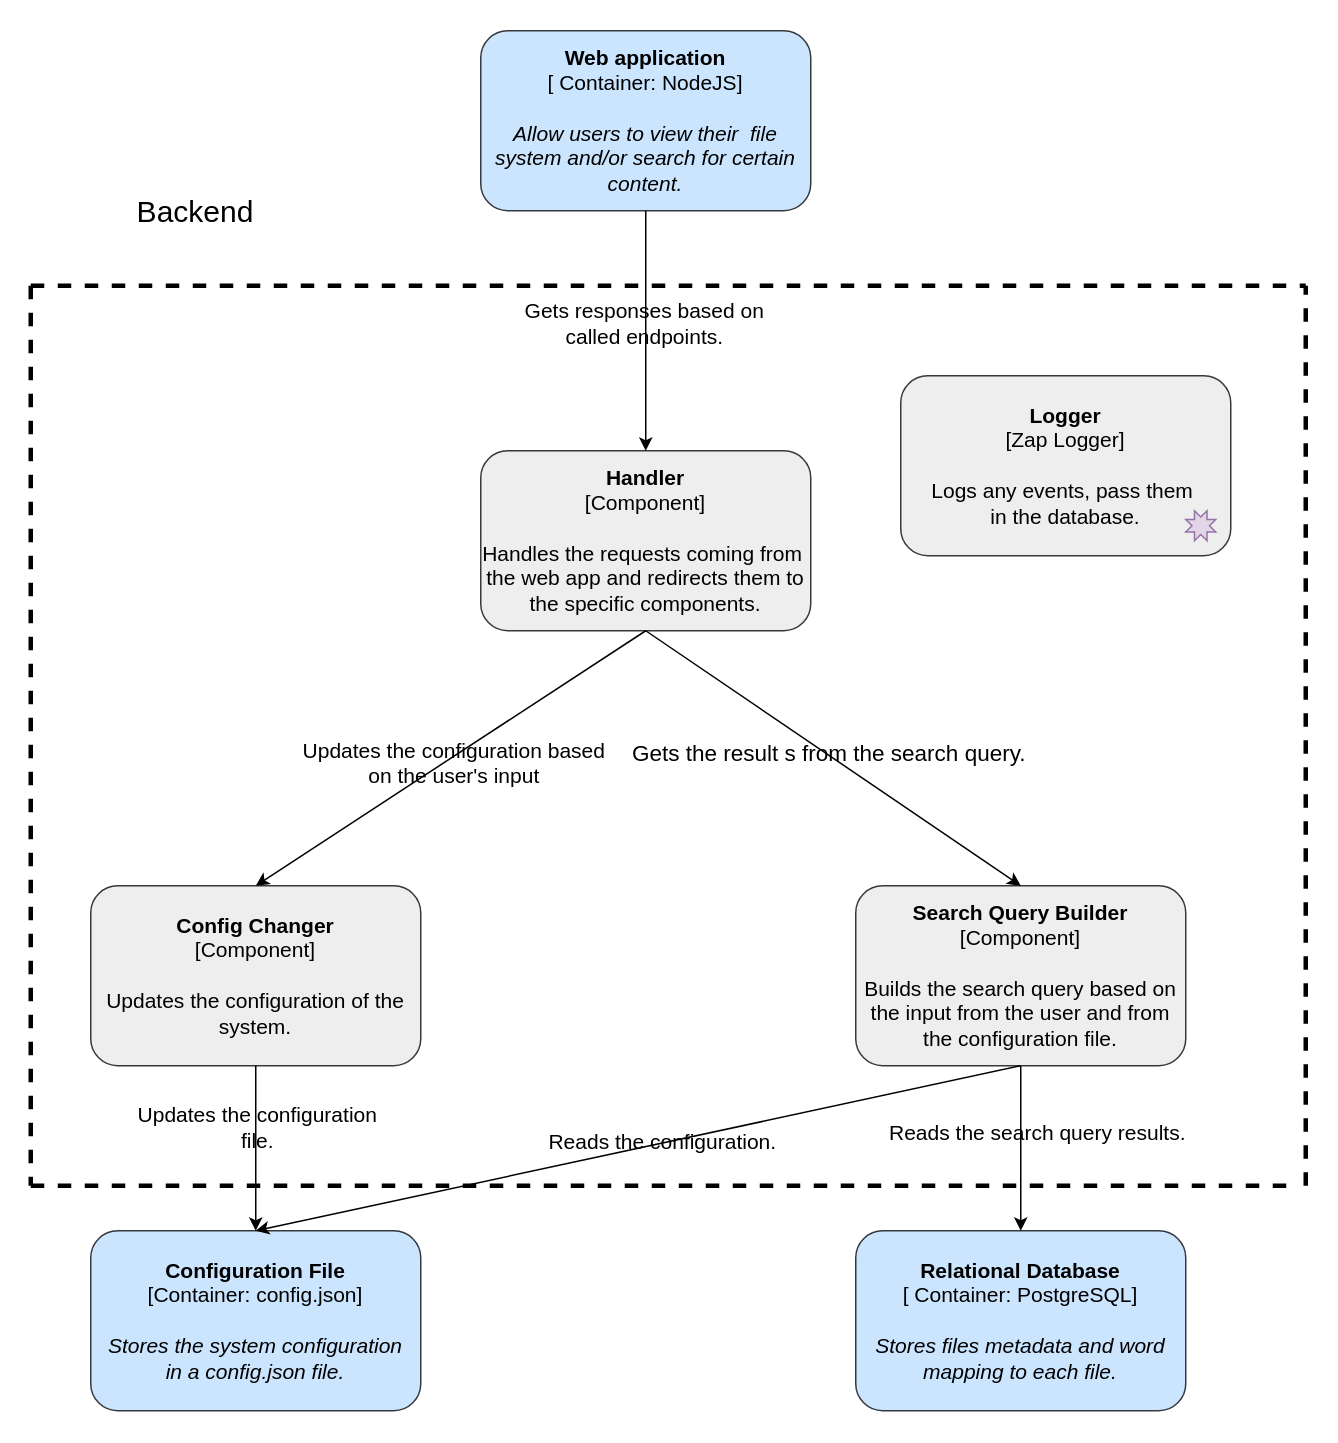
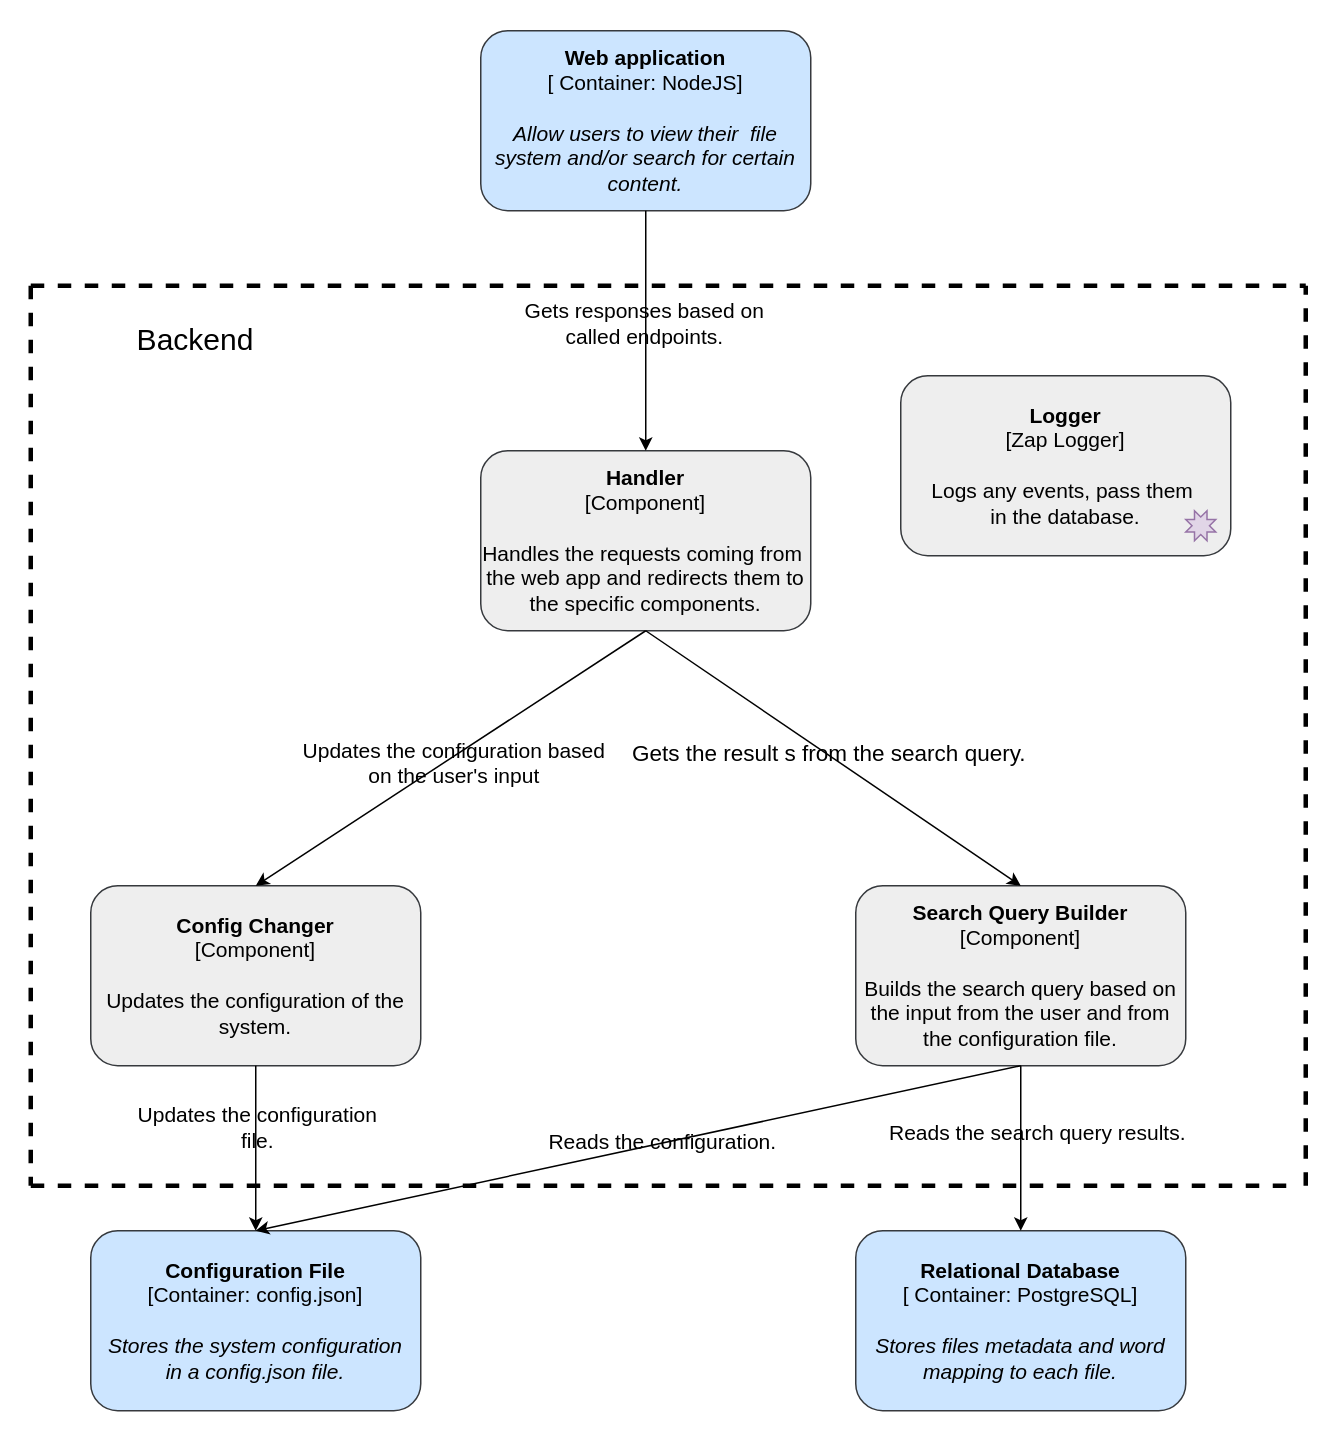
node "Backend": moved (196, 211) -> (196, 338)
